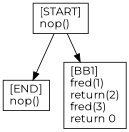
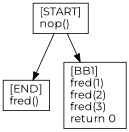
node "[END] nop()": label "[END] nop()" -> "[END] fred()"
node "[BB1] fred(1) return(2) fred(3) return 0": label "[BB1] fred(1) return(2) fred(3) return 0" -> "[BB1] fred(1) fred(2) fred(3) return 0"
